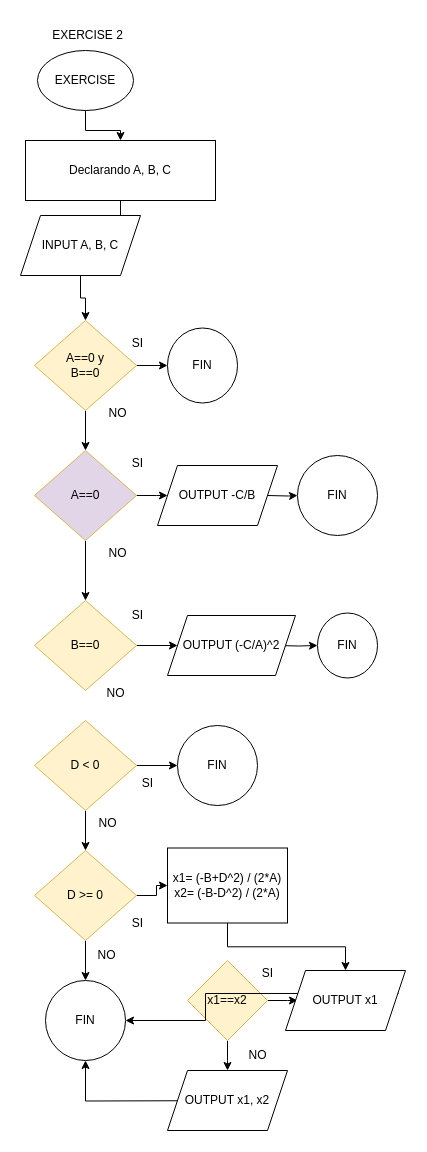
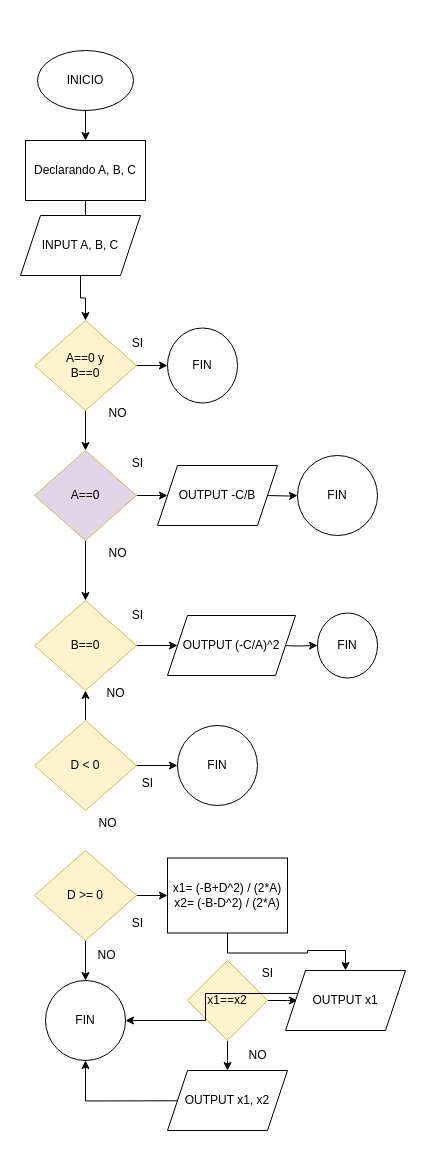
node "EXERCISE 2": removed
node "EXERCISE": label "EXERCISE" -> "INICIO"
node "Declarando A, B, C": size 190x60 -> 120x60
edge "D < 0" -> "D >= 0": now "D < 0" -> "B==0"
node "x1= (-B+D^2) / (2*A) x2= (-B-D^2) / (2*A)": moved (228, 886) -> (228, 896)
